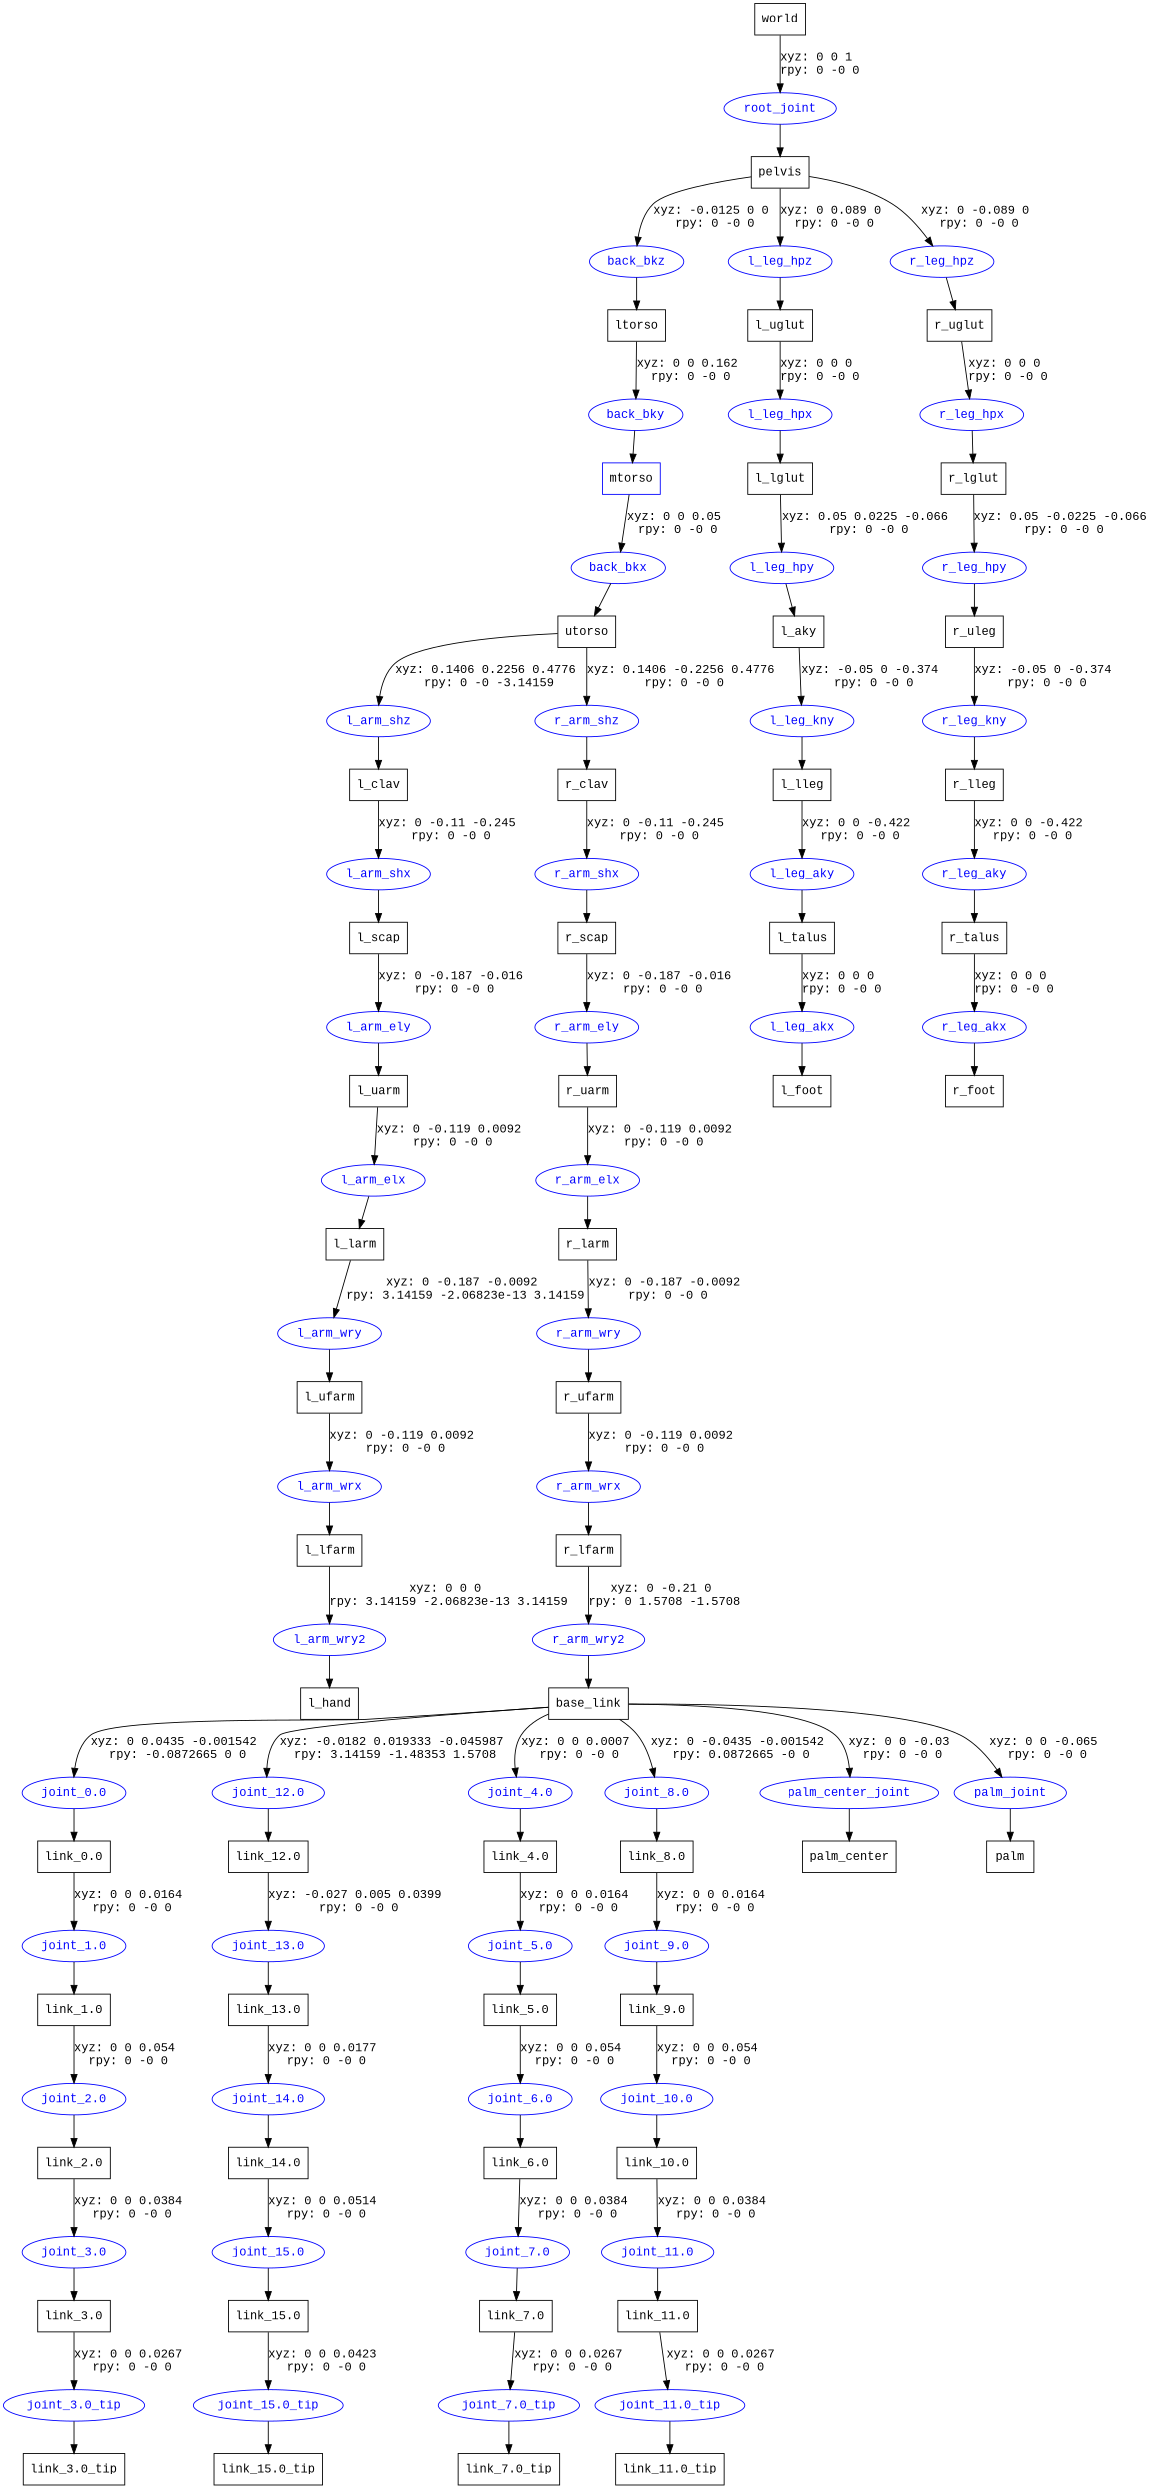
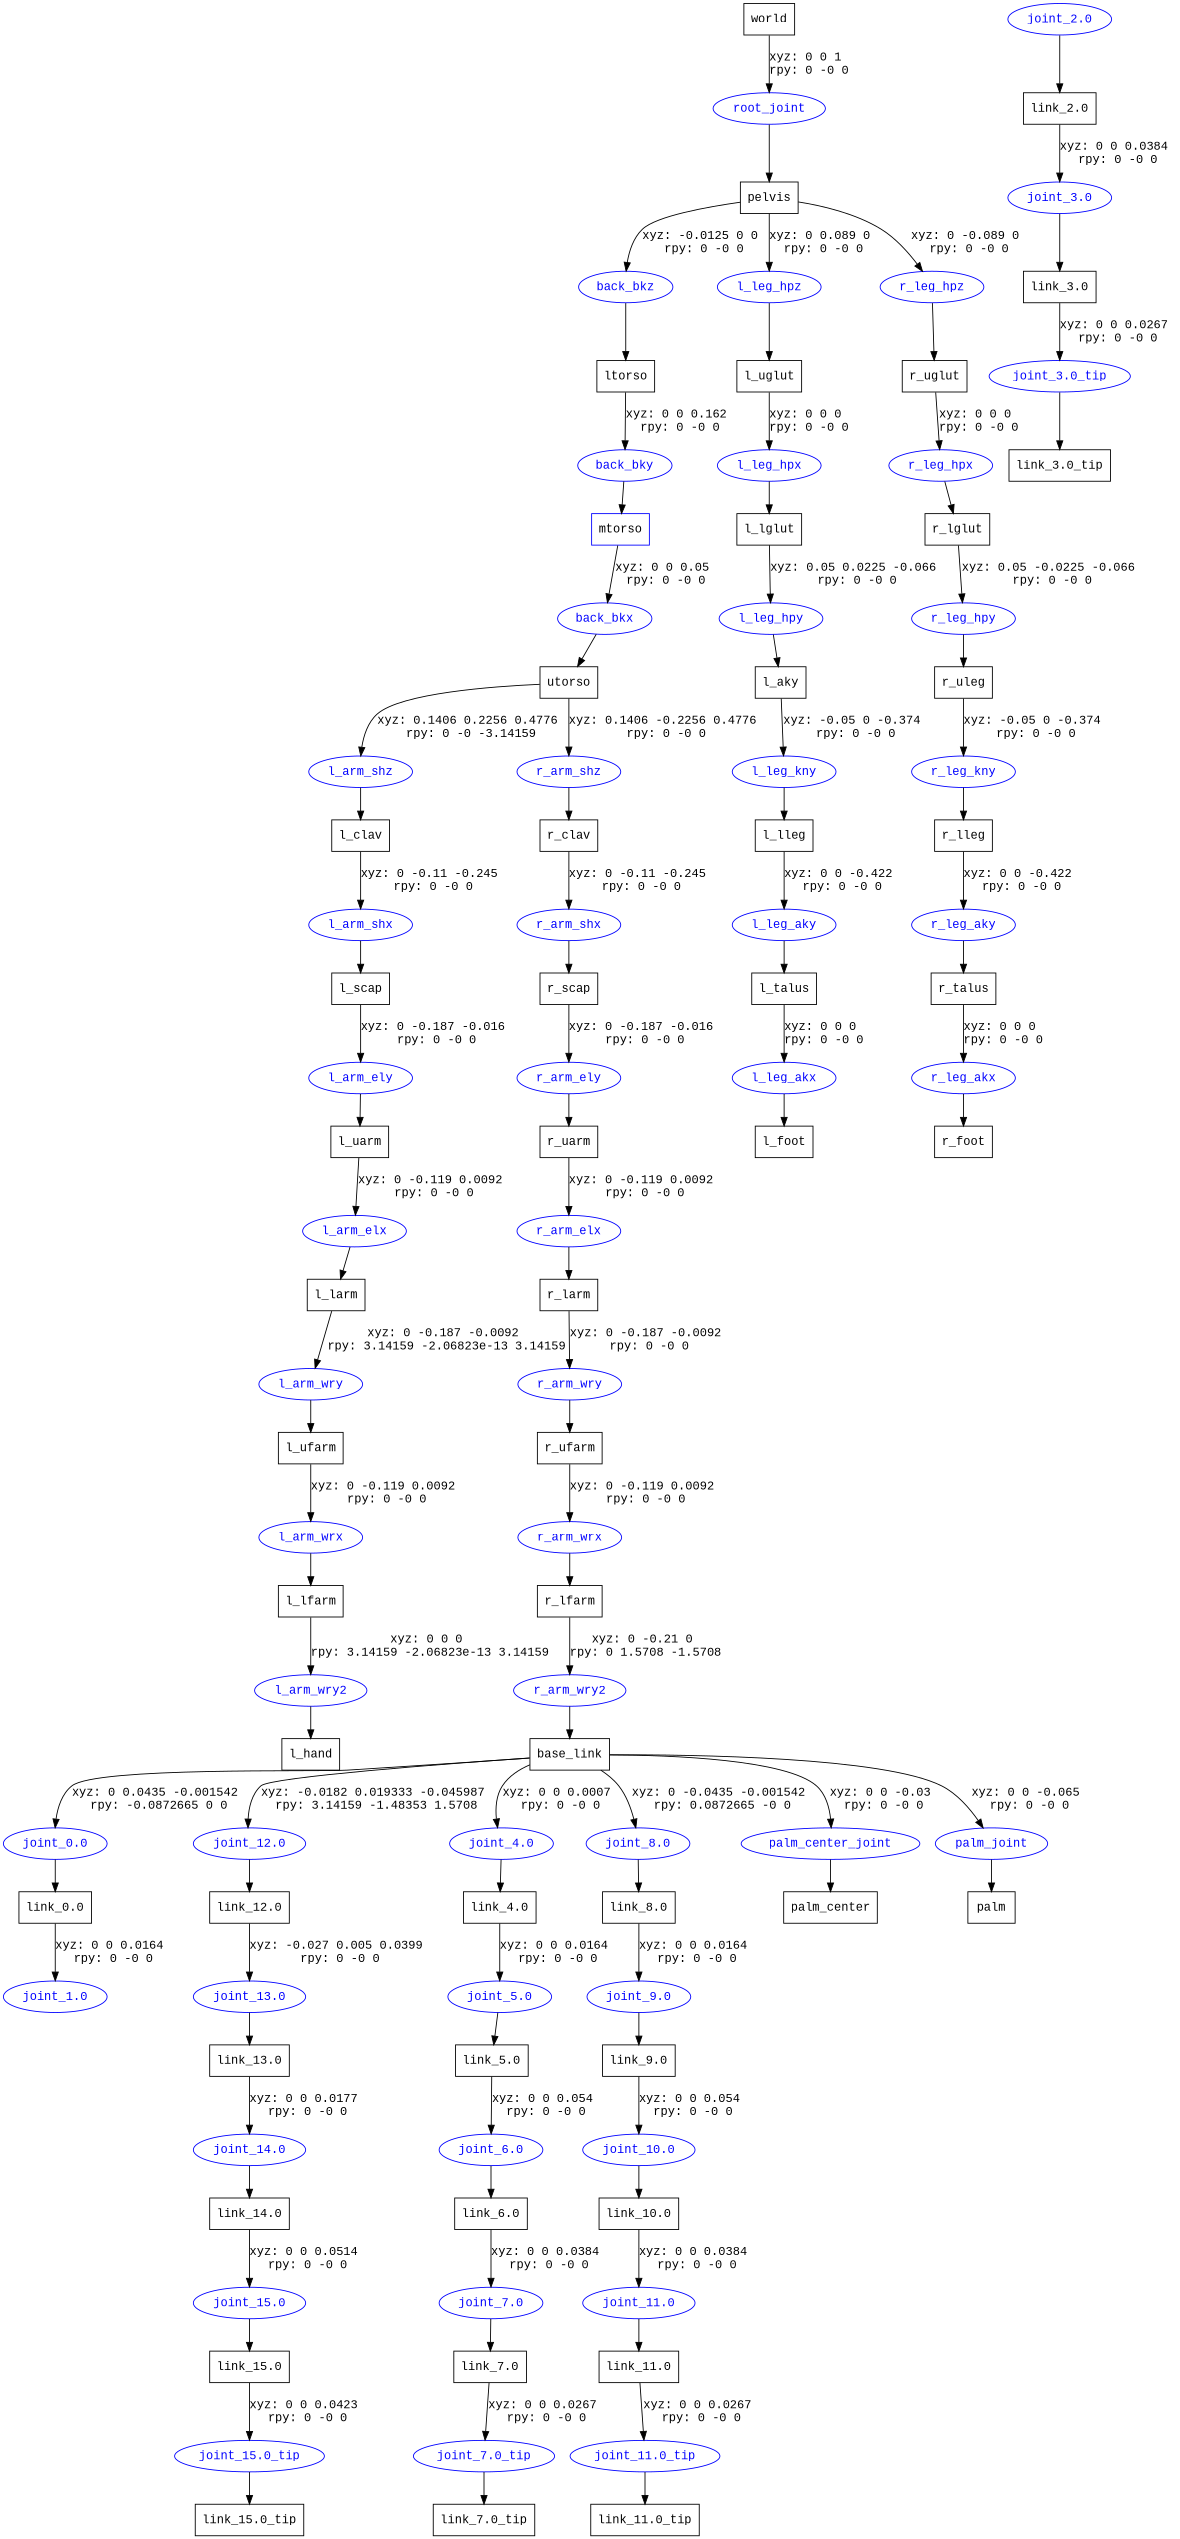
node "link_1.0": removed
